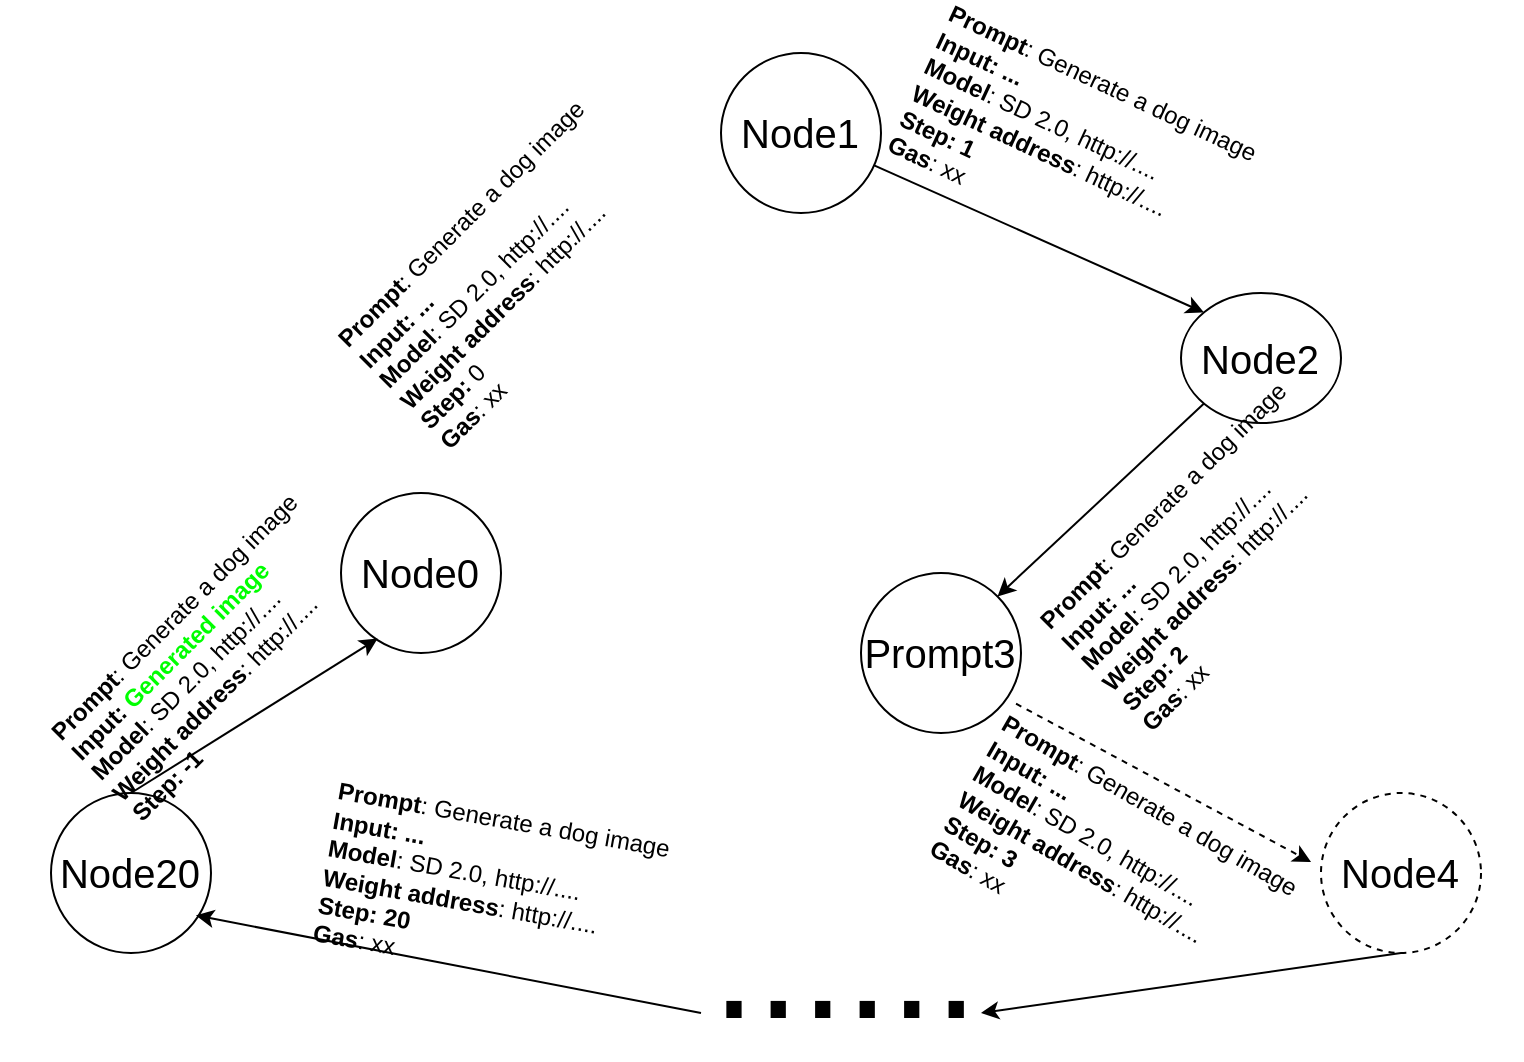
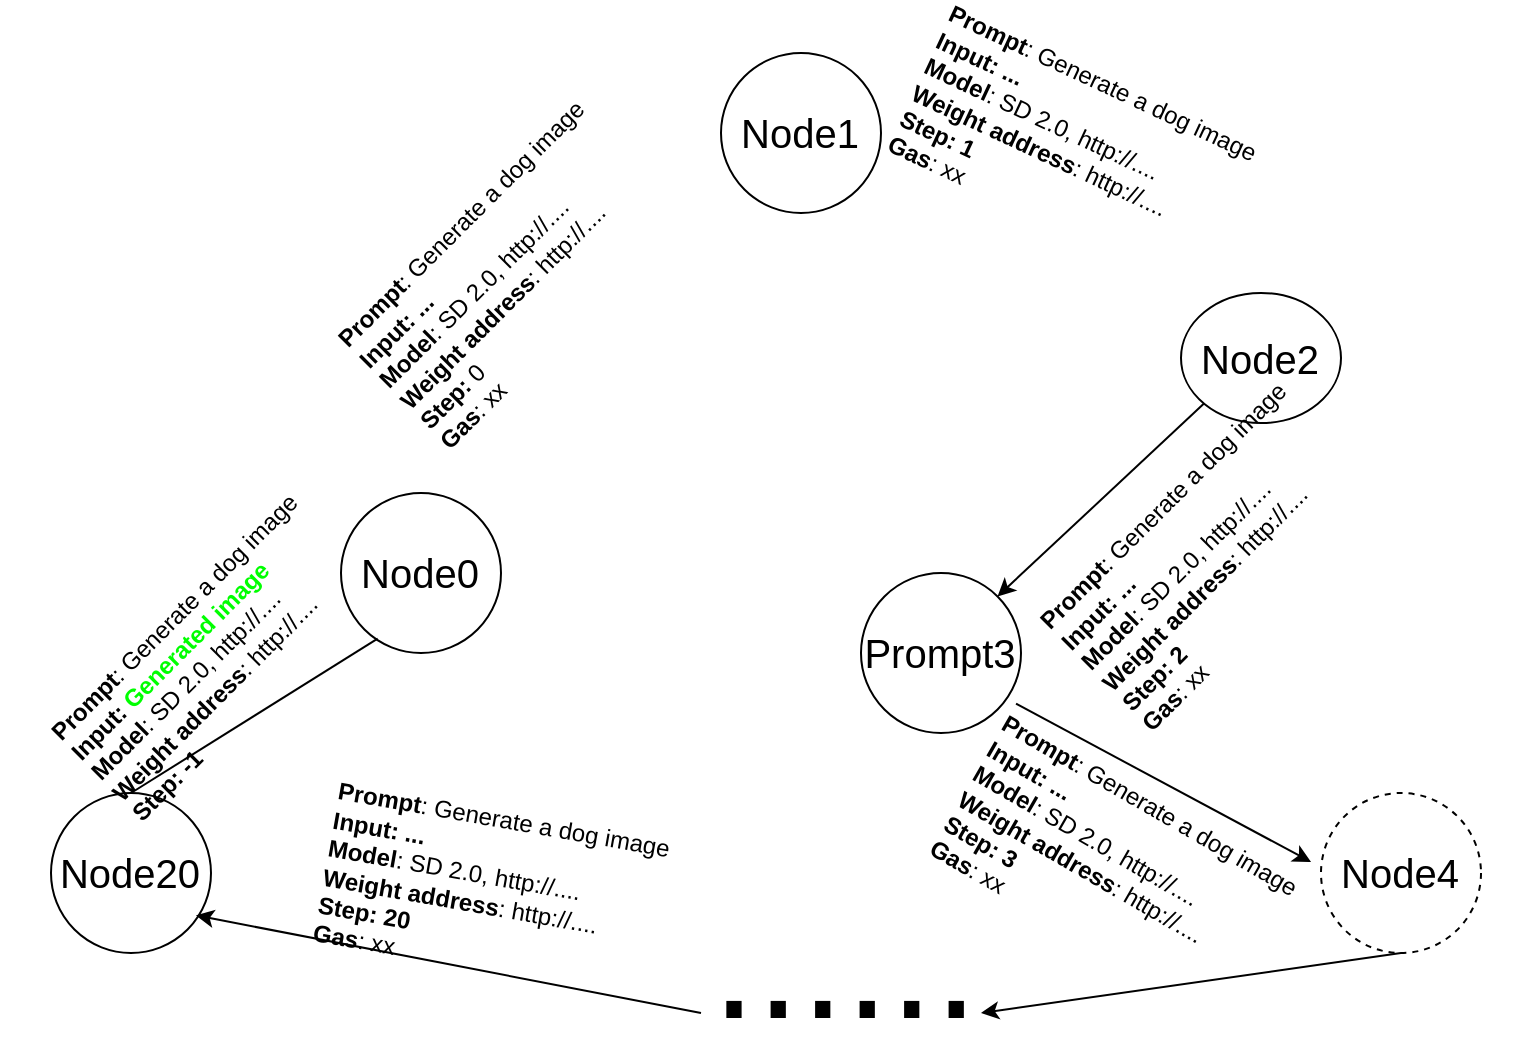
edge "Node1" -> "Node2": removed
edge "Node20" -> "Node0": arrowhead classic -> none
edge "Prompt3" -> "Node4": style dashed -> solid
